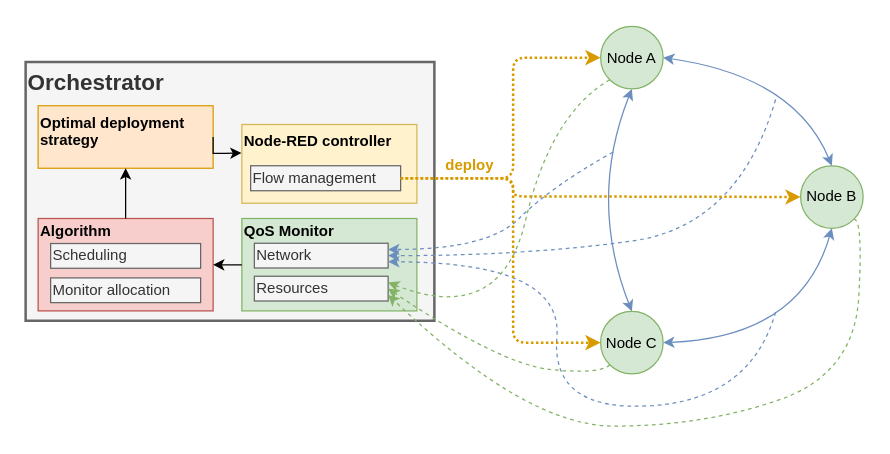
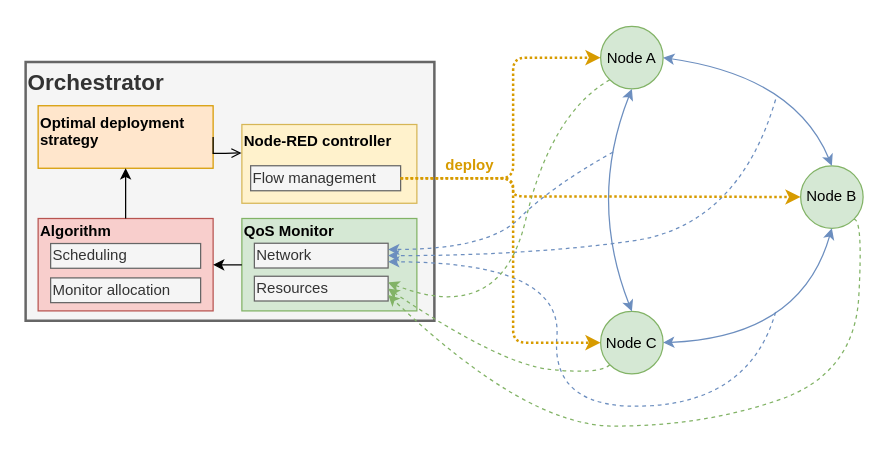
edge "Optimal deployment strategy" -> "Node-RED controller": arrowhead classic -> open
